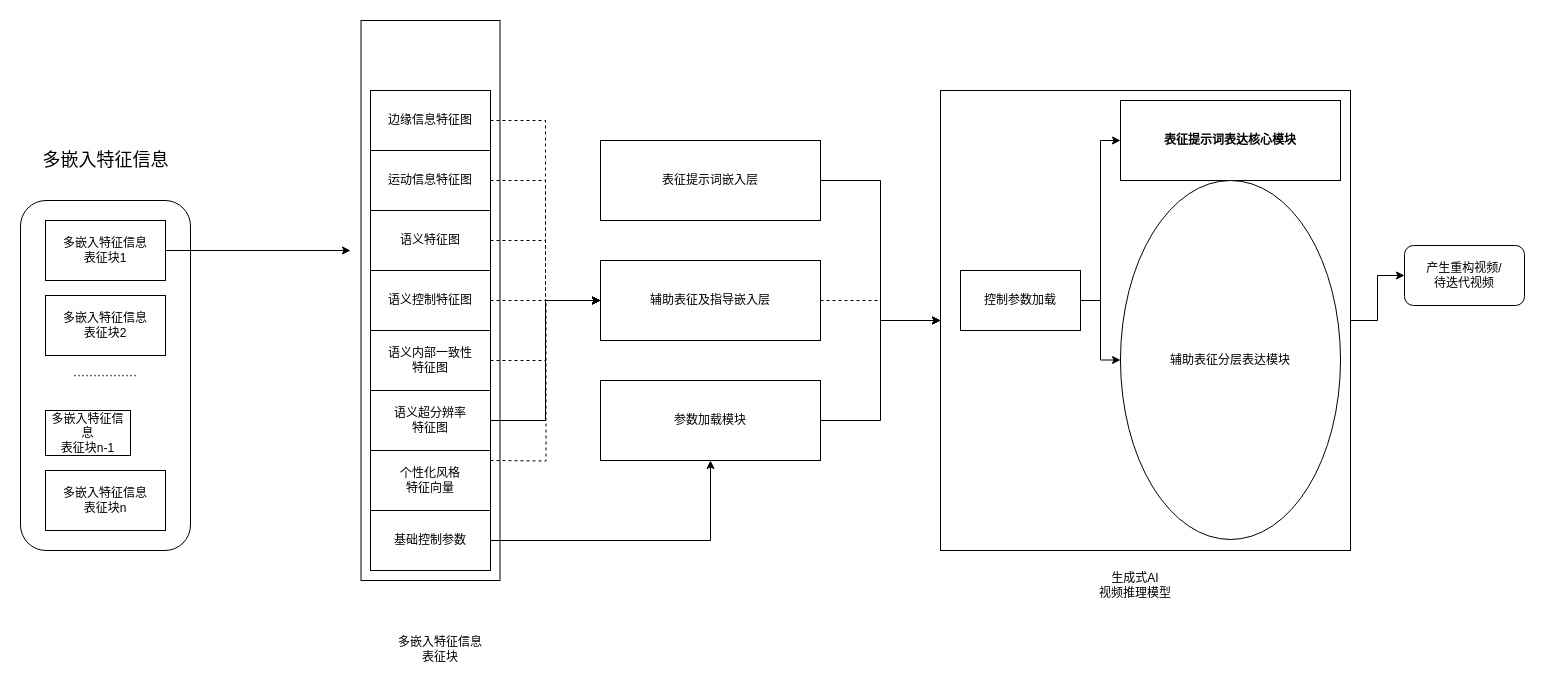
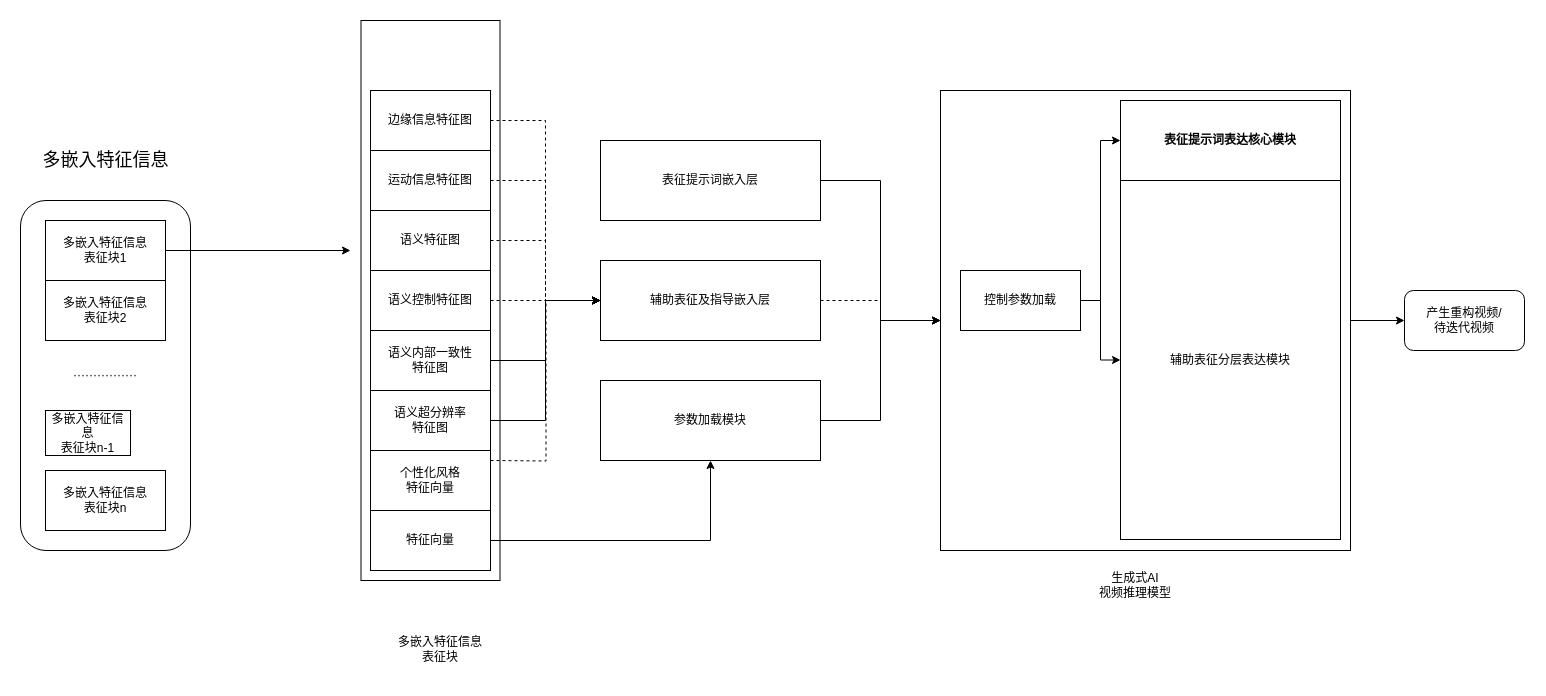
node "产生重构视频/ 待迭代视频": moved (1465, 276) -> (1465, 321)
node "多嵌入特征信息 表征块2": moved (106, 326) -> (106, 311)
node "辅助表征分层表达模块": shape ellipse -> rectangle
edge "语义内部一致性 特征图" -> "辅助表征及指导嵌入层": style dashed -> solid
node "基础控制参数": label "基础控制参数" -> "特征向量"
